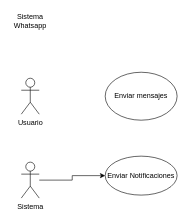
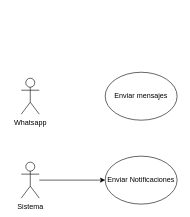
node "Sistema Whatsapp": removed
node "Usuario": label "Usuario" -> "Whatsapp"
node "Enviar Notificaciones": size 72x39 -> 72x48
